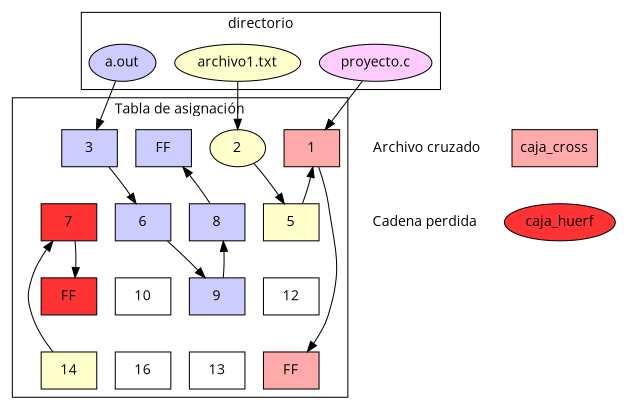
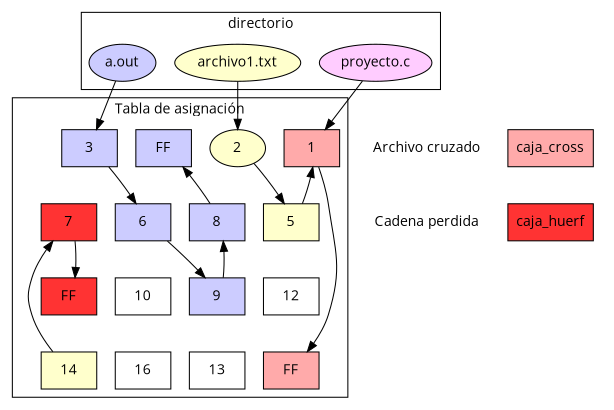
node "caja_huerf": shape ellipse -> box
